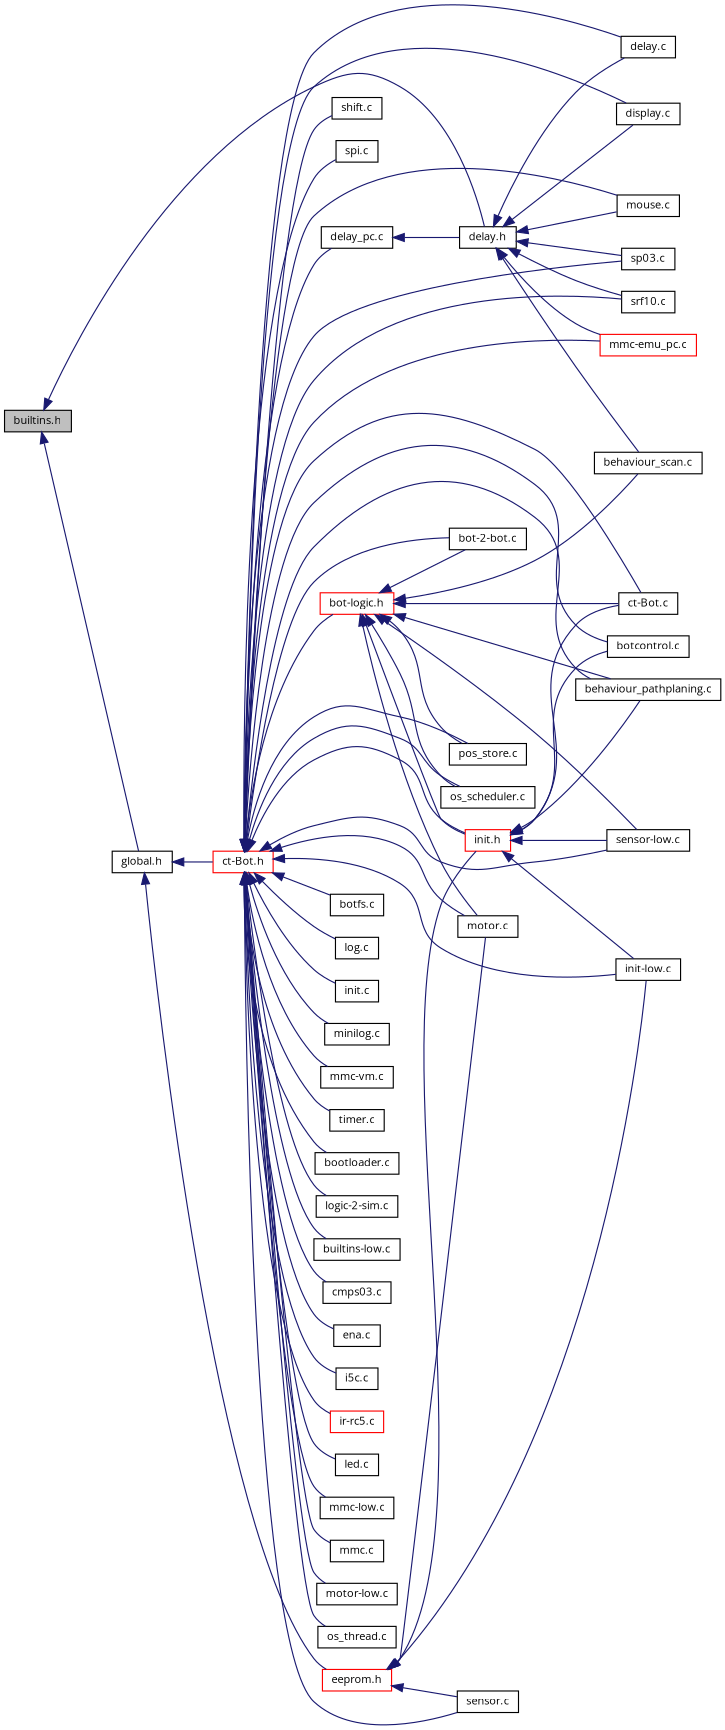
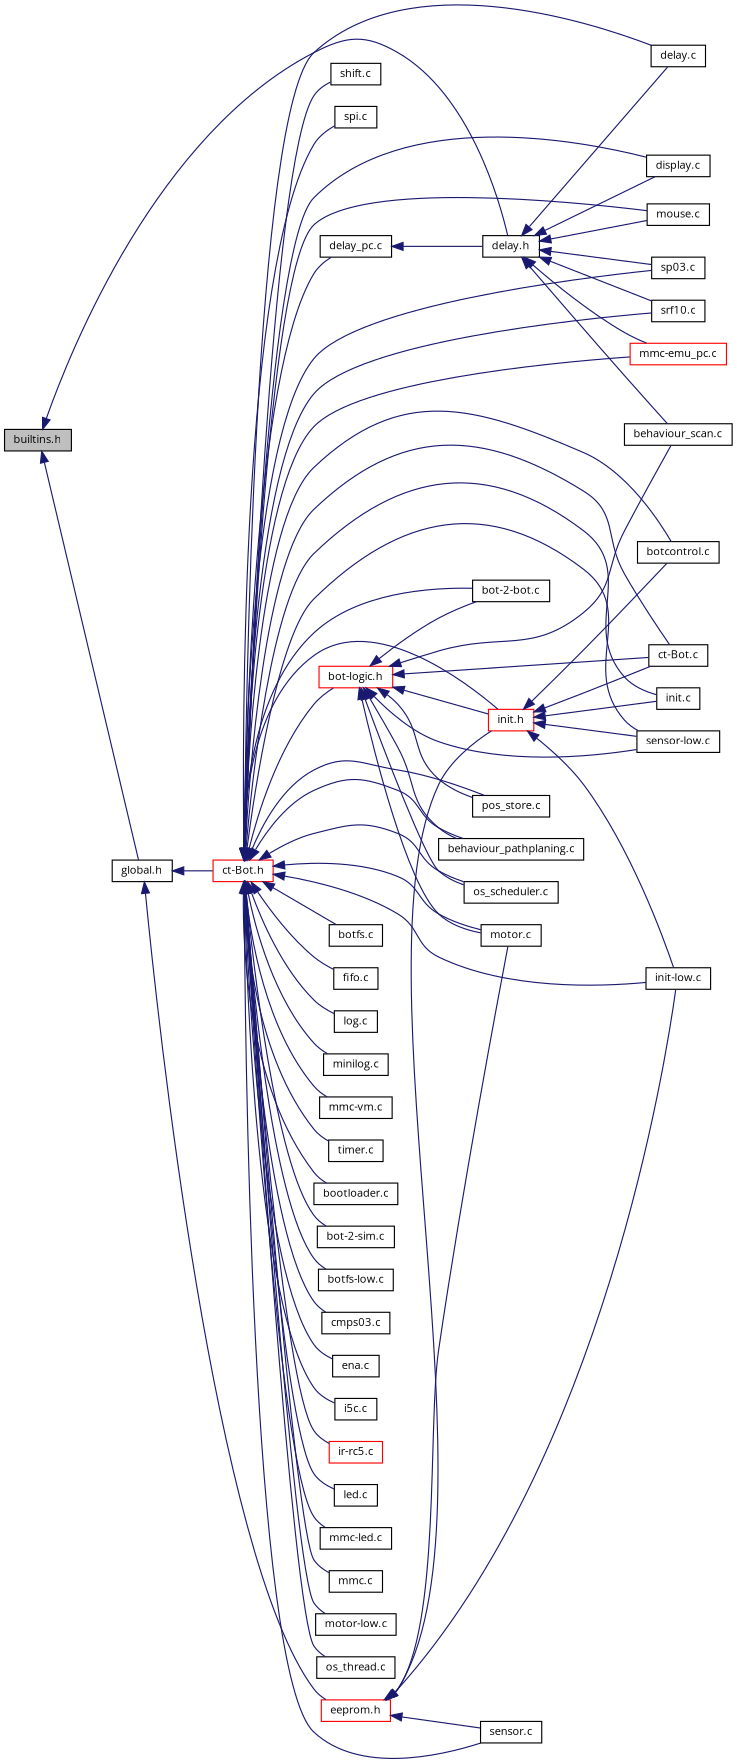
edge "behaviour_pathplaning.c" -> "init.h": now "init.c" -> "init.h"
node "fifo.c": added
node "logic-2-sim.c": label "logic-2-sim.c" -> "bot-2-sim.c"
node "builtins-low.c": label "builtins-low.c" -> "botfs-low.c"
node "mmc-low.c": label "mmc-low.c" -> "mmc-led.c"
